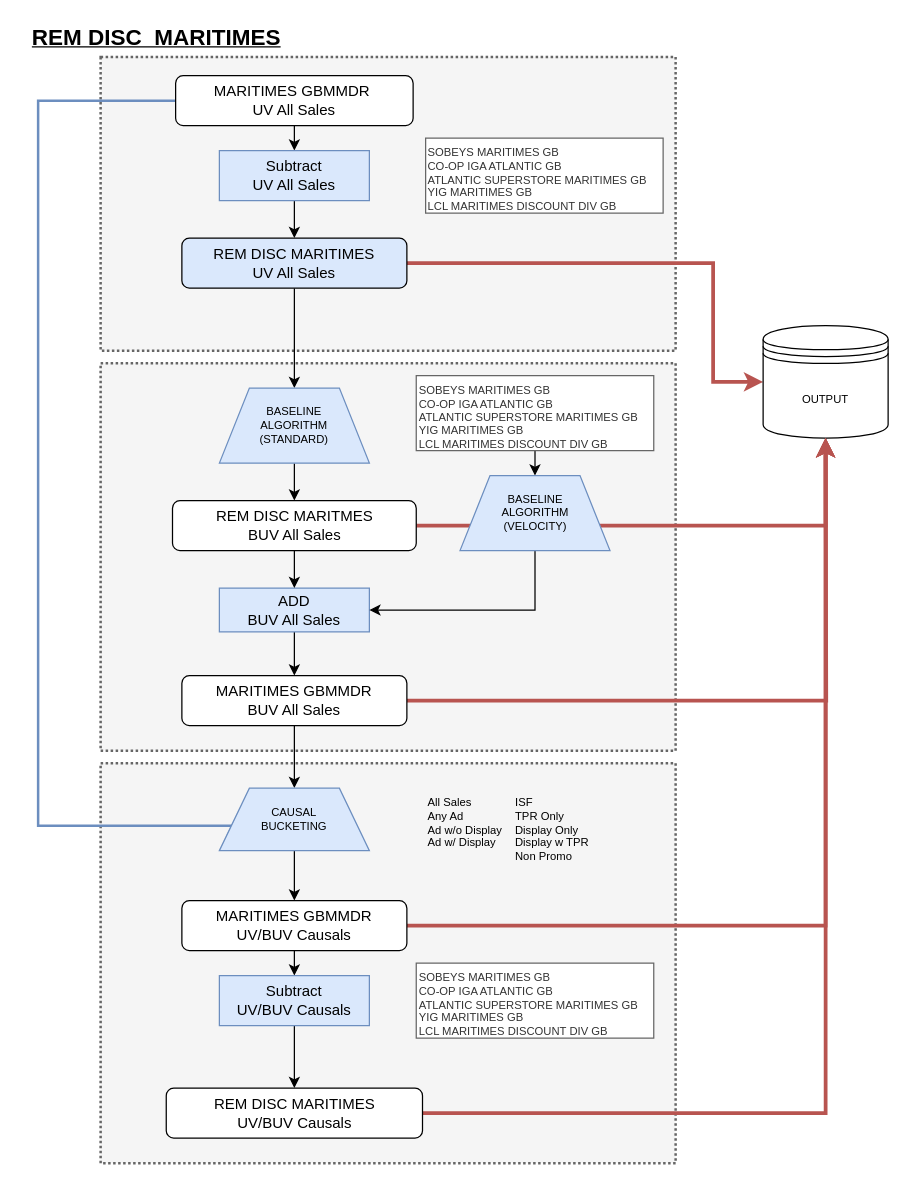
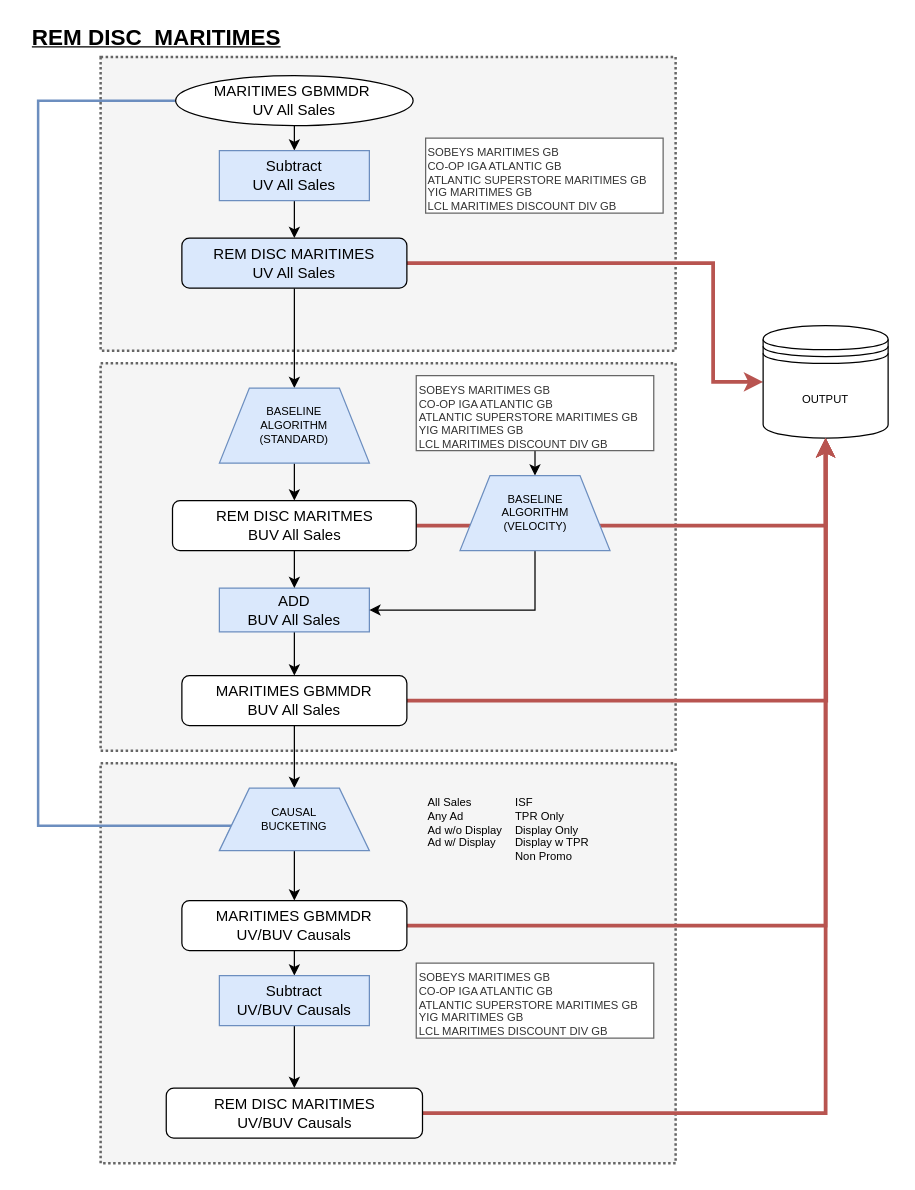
node "MARITIMES GBMMDR UV All Sales": shape rounded rectangle -> ellipse
